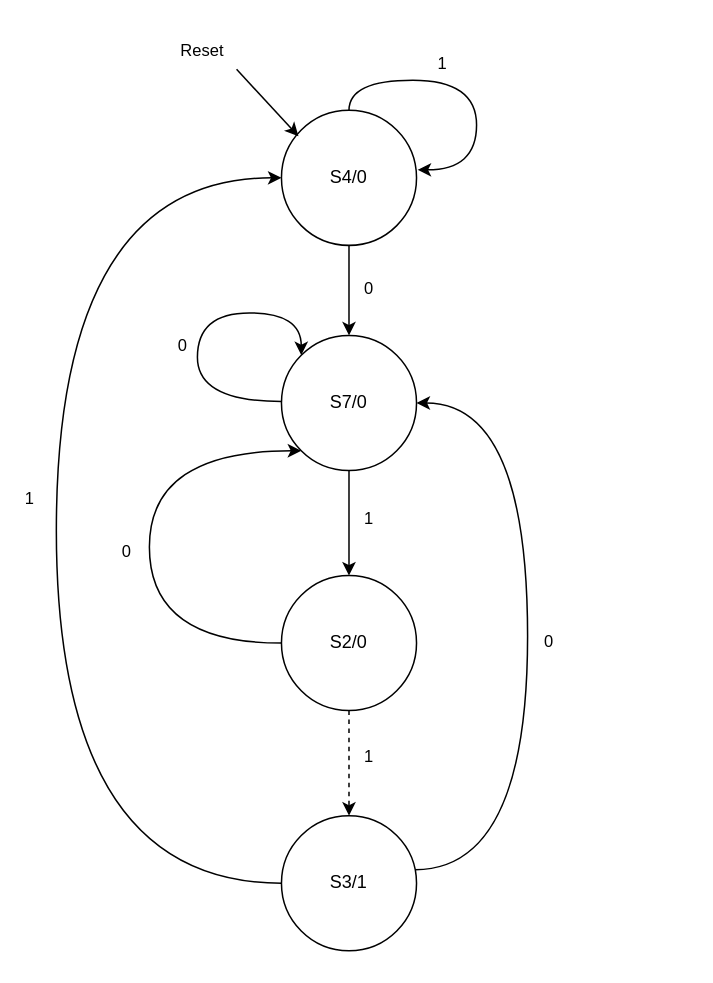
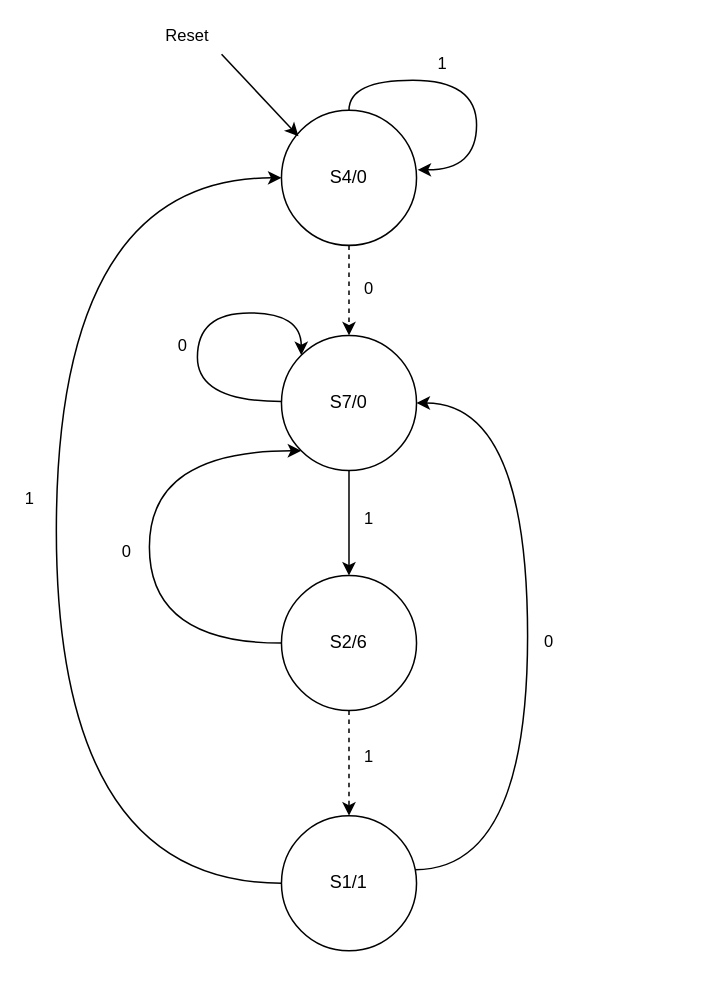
node "Reset": moved (201, 50) -> (186, 35)
edge "S4/0" -> "S7/0": style solid -> dashed
node "S2/0": label "S2/0" -> "S2/6"
node "S3/1": label "S3/1" -> "S1/1"
